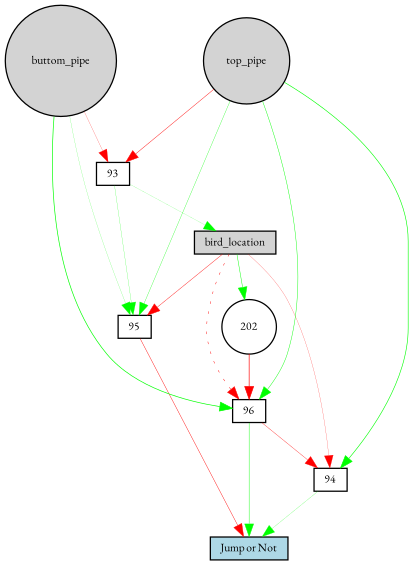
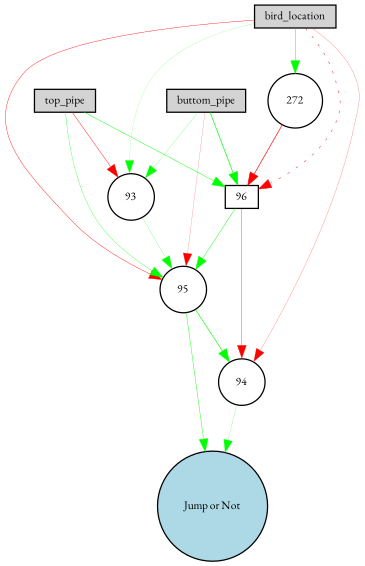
node "buttom_pipe": shape circle -> box
node "top_pipe": shape circle -> box
edge "buttom_pipe" -> "93": color red -> green
node "93": shape box -> circle
edge "93" -> "bird_location": reversed
edge "buttom_pipe" -> "95": color green -> red
edge "top_pipe" -> "94": now "95" -> "94"
node "95": shape box -> circle
node "202": label "202" -> "272"
edge "95" -> "Jump or Not": color red -> green
edge "96" -> "Jump or Not": now "96" -> "95"
node "94": shape box -> circle
node "Jump or Not": shape box -> circle
